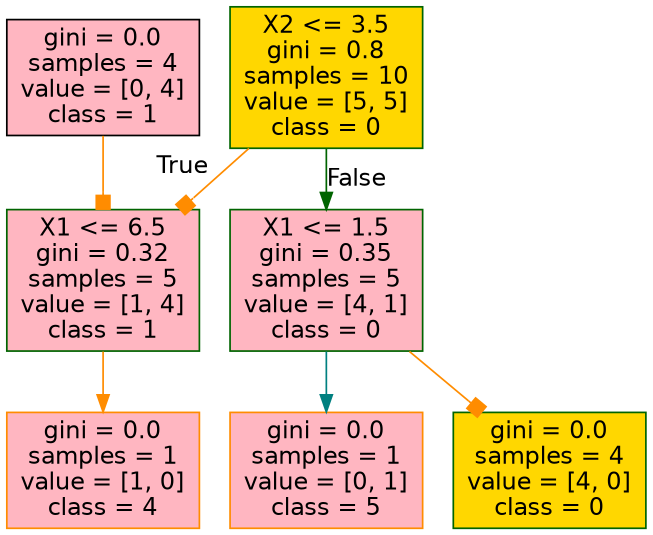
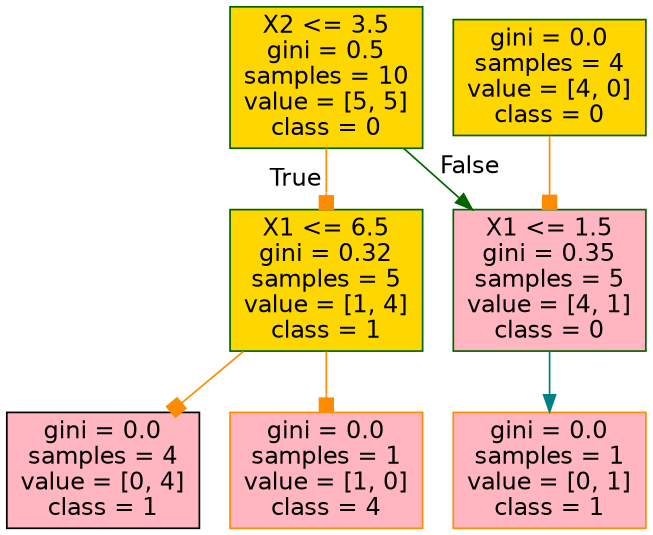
node "X2 <= 3.5 gini = 0.8 samples = 10 value = [5, 5] class = 0": label "X2 <= 3.5 gini = 0.8 samples = 10 value = [5, 5] class = 0" -> "X2 <= 3.5 gini = 0.5 samples = 10 value = [5, 5] class = 0"
edge "gini = 0.0 samples = 4 value = [0, 4] class = 1" -> "X1 <= 6.5 gini = 0.32 samples = 5 value = [1, 4] class = 1": reversed
node "X1 <= 6.5 gini = 0.32 samples = 5 value = [1, 4] class = 1": fillcolor lightpink -> gold
edge "X1 <= 6.5 gini = 0.32 samples = 5 value = [1, 4] class = 1" -> "gini = 0.0 samples = 1 value = [1, 0] class = 4": arrowhead normal -> box
edge "X1 <= 1.5 gini = 0.35 samples = 5 value = [4, 1] class = 0" -> "gini = 0.0 samples = 4 value = [4, 0] class = 0": reversed
node "gini = 0.0 samples = 1 value = [0, 1] class = 5": label "gini = 0.0 samples = 1 value = [0, 1] class = 5" -> "gini = 0.0 samples = 1 value = [0, 1] class = 1"
